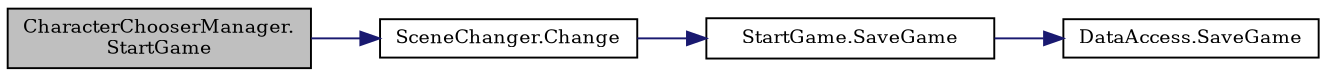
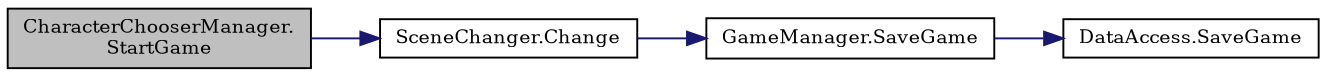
node "StartGame.SaveGame": label "StartGame.SaveGame" -> "GameManager.SaveGame"
